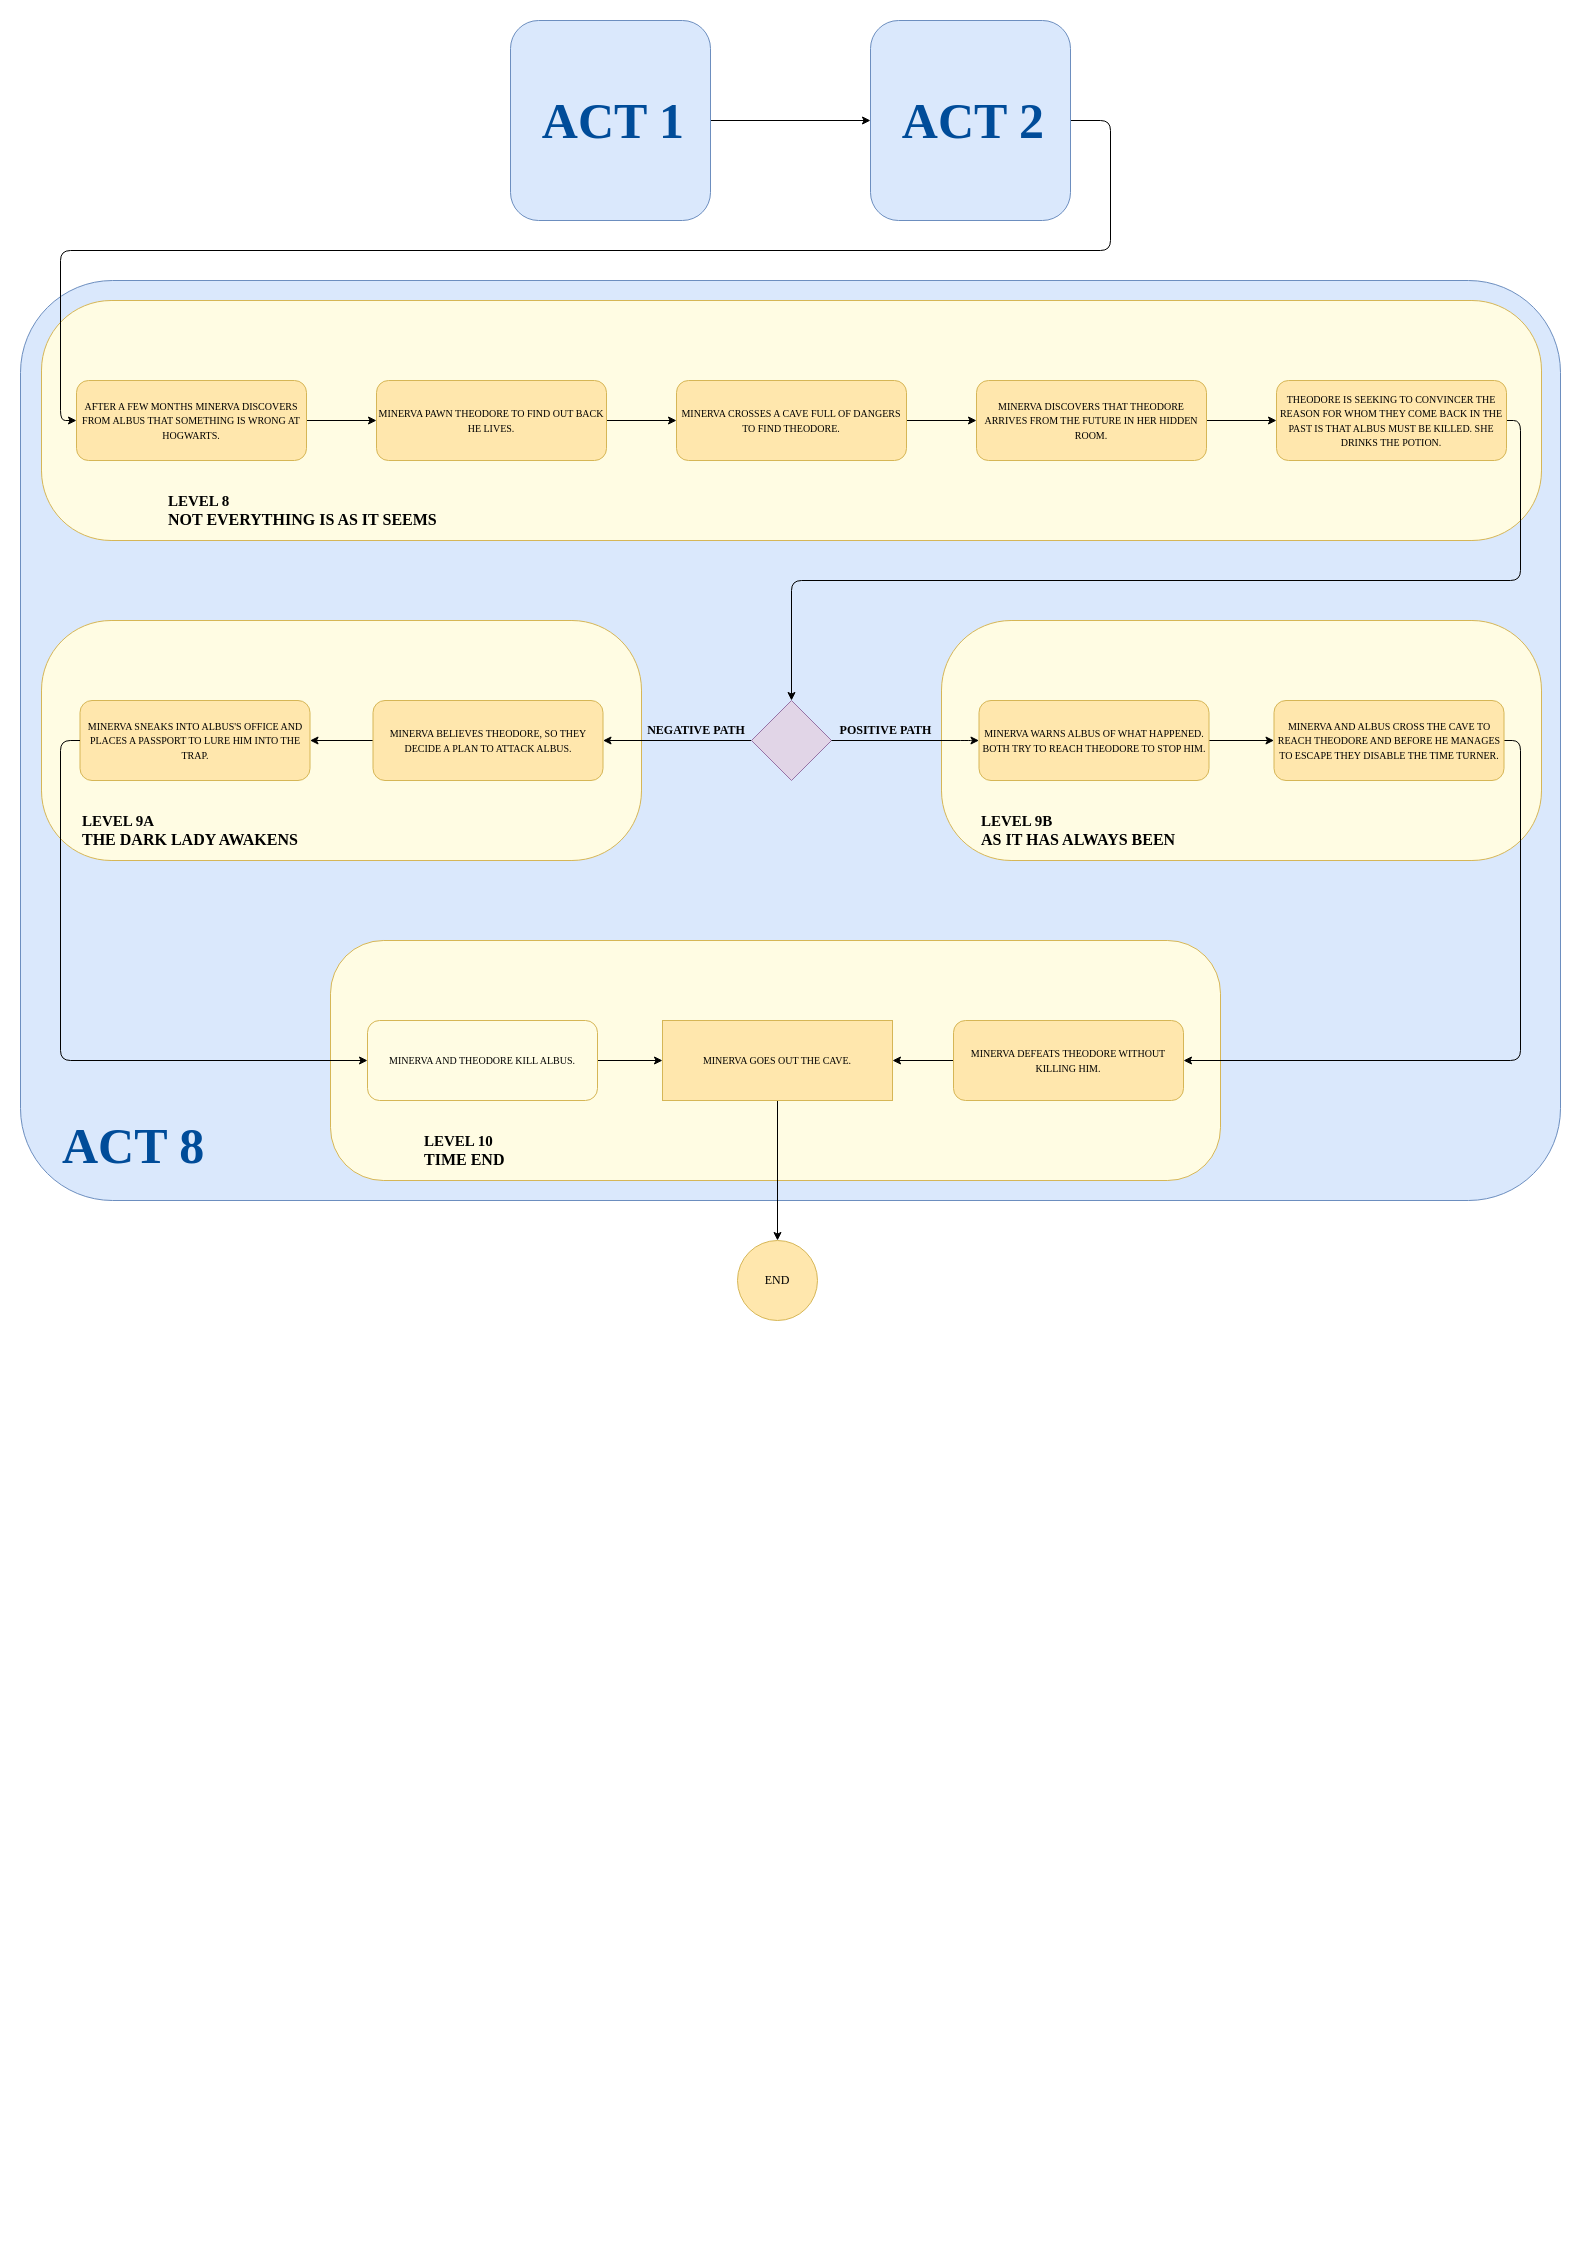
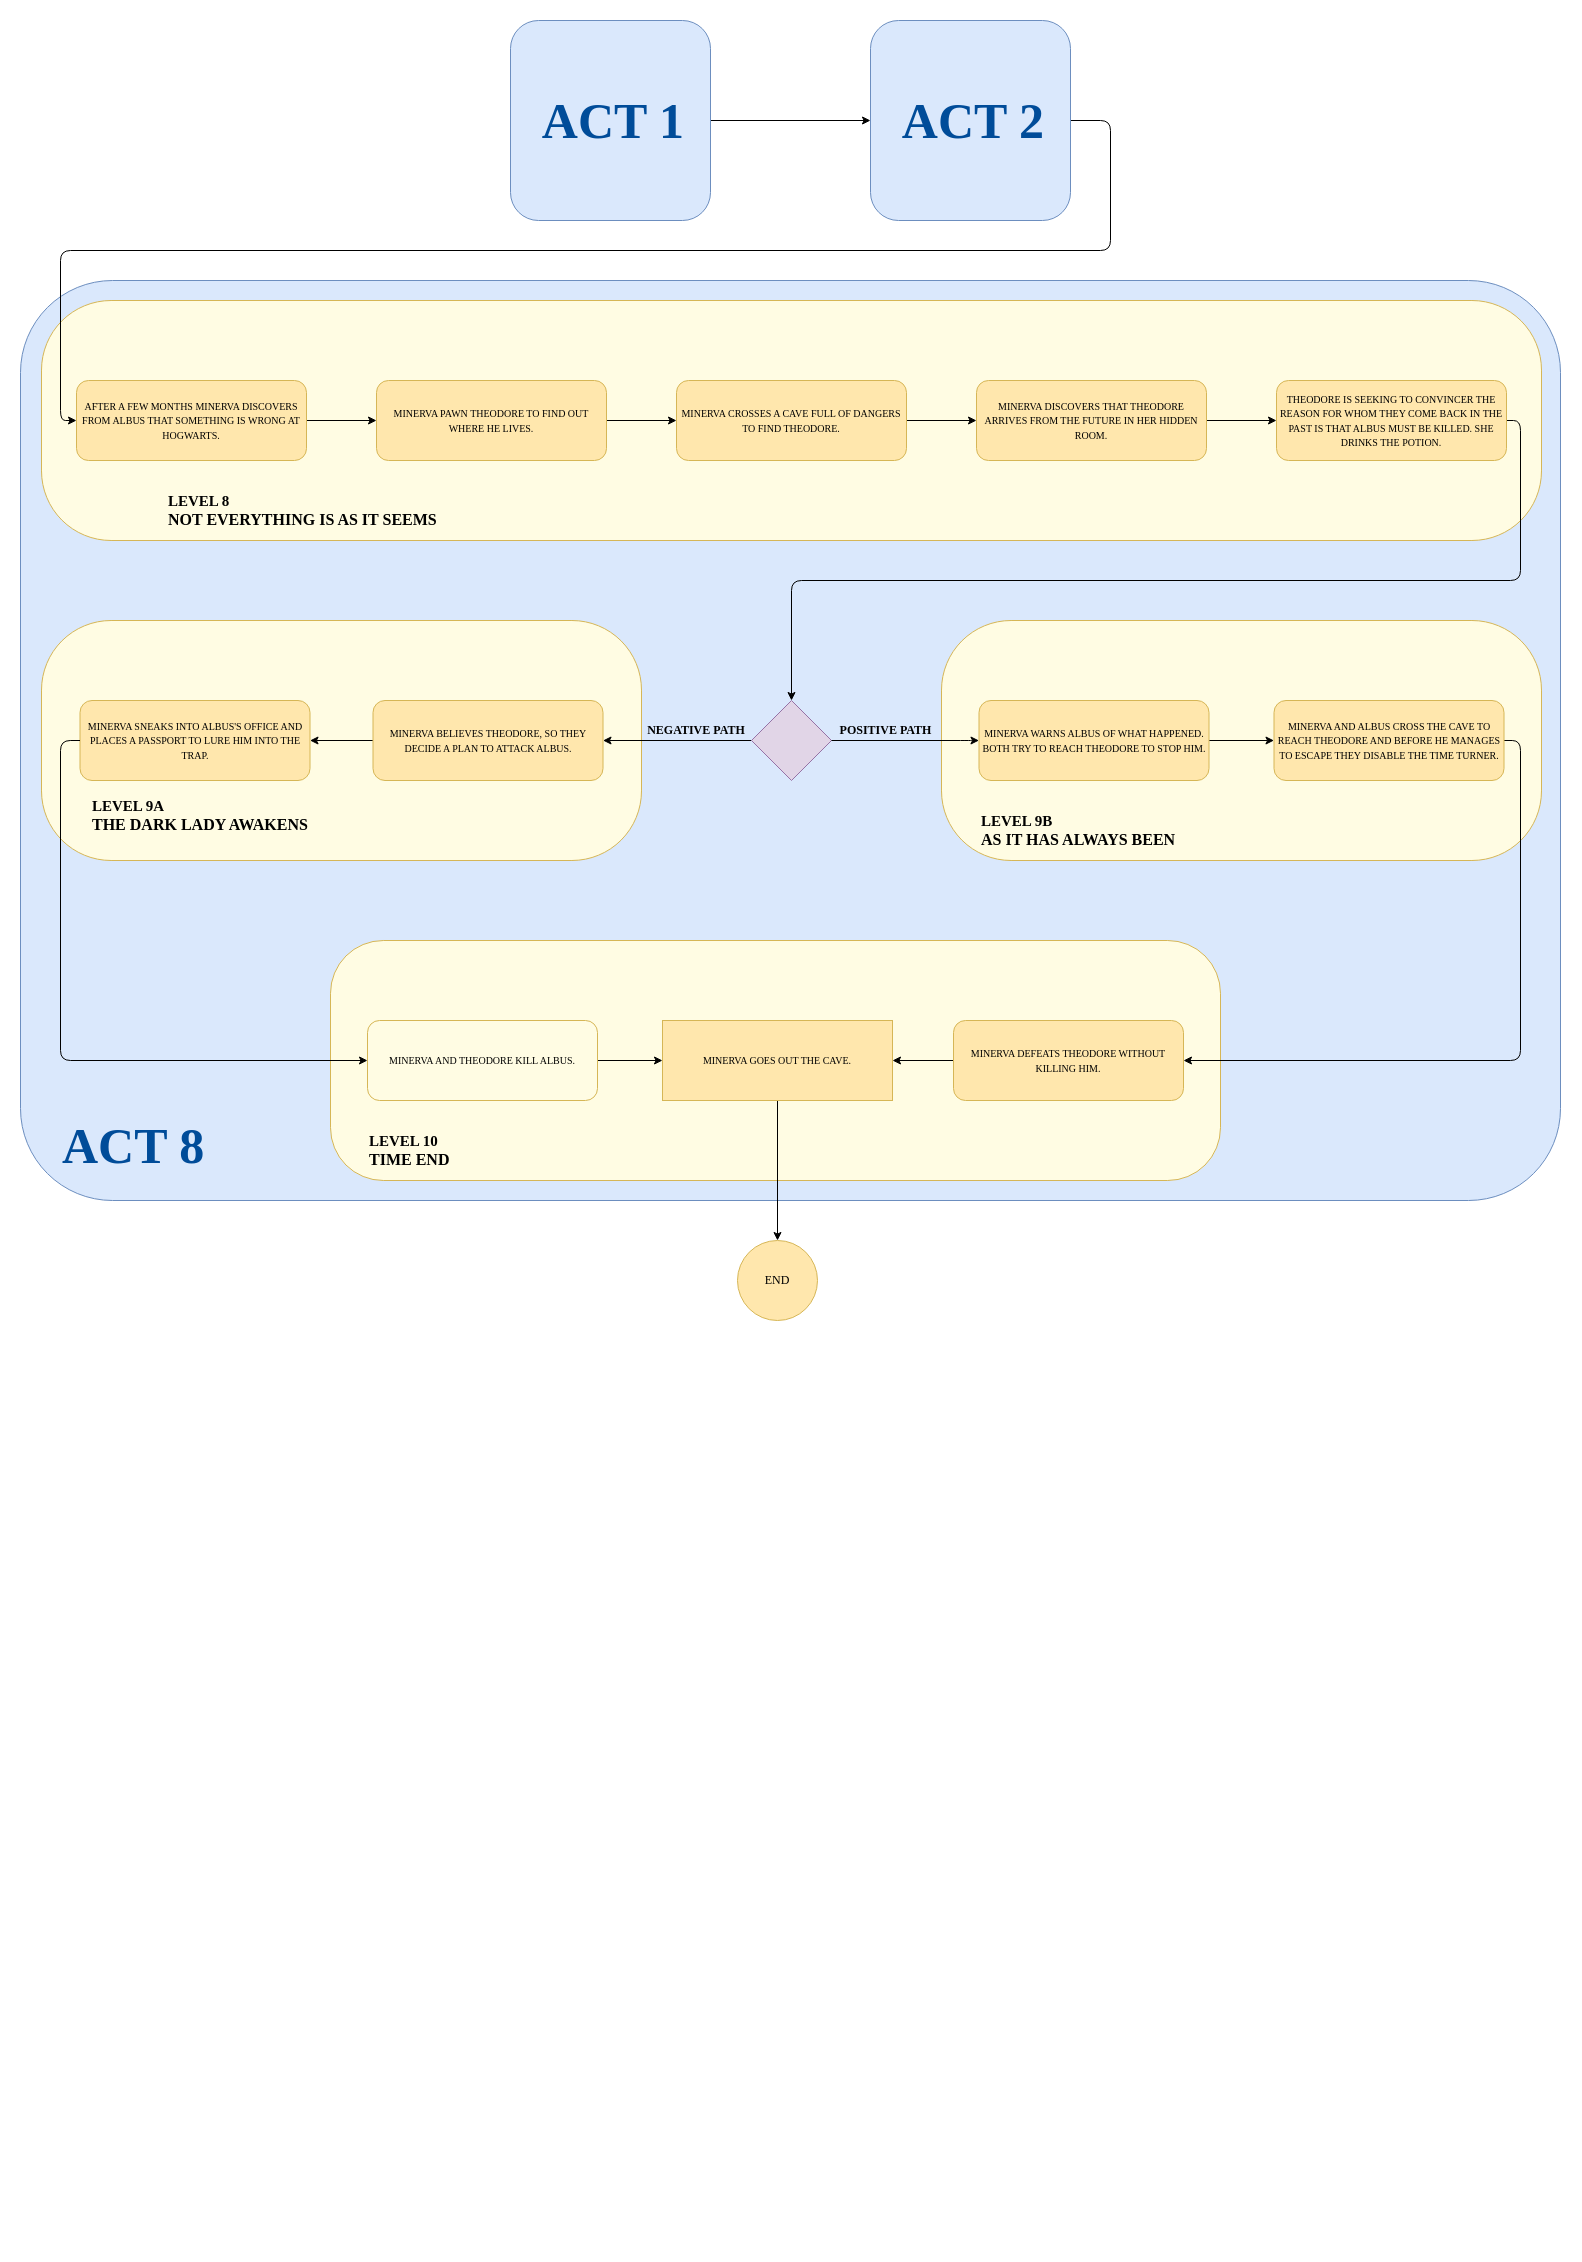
node "MINERVA PAWN THEODORE TO FIND OUT BACK HE LIVES.": label "MINERVA PAWN THEODORE TO FIND OUT BACK HE LIVES." -> "MINERVA PAWN THEODORE TO FIND OUT WHERE HE LIVES."
node "LEVEL 9A THE DARK LADY AWAKENS": moved (220, 831) -> (230, 816)
node "LEVEL 10 TIME END": moved (581, 1151) -> (526, 1151)
